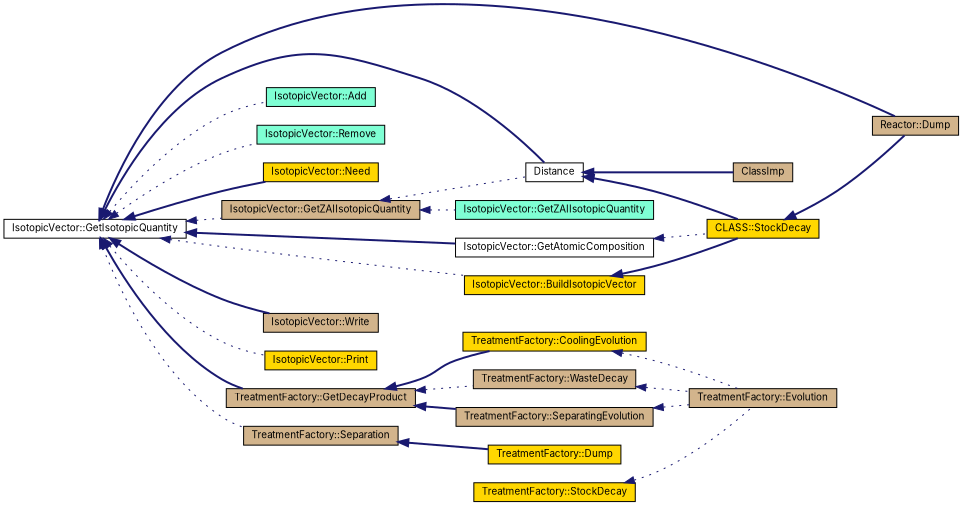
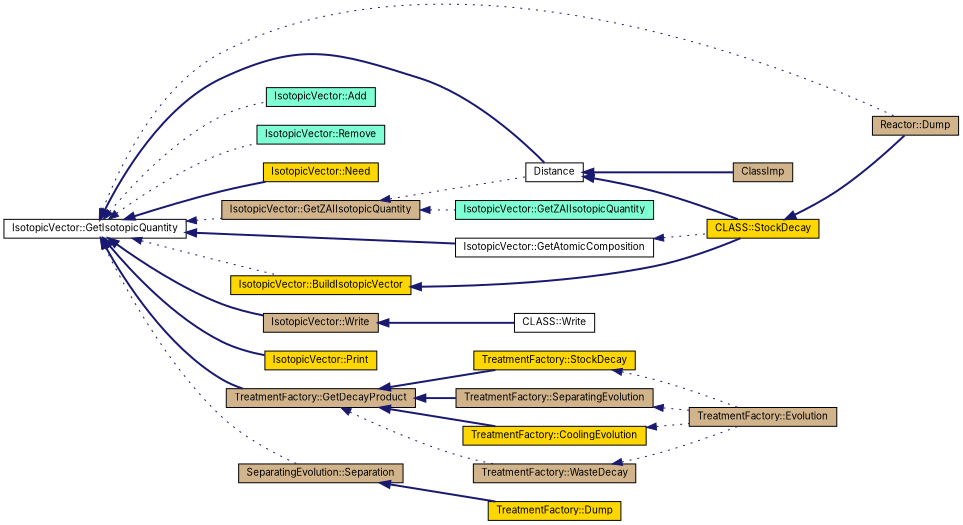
edge "Reactor::Dump" -> "IsotopicVector::GetIsotopicQuantity": style bold -> dotted
edge "IsotopicVector::Print" -> "IsotopicVector::GetIsotopicQuantity": style dotted -> bold
node "CLASS::Write": added
edge "TreatmentFactory::StockDecay" -> "TreatmentFactory::GetDecayProduct": added
node "TreatmentFactory::Separation": label "TreatmentFactory::Separation" -> "SeparatingEvolution::Separation"
